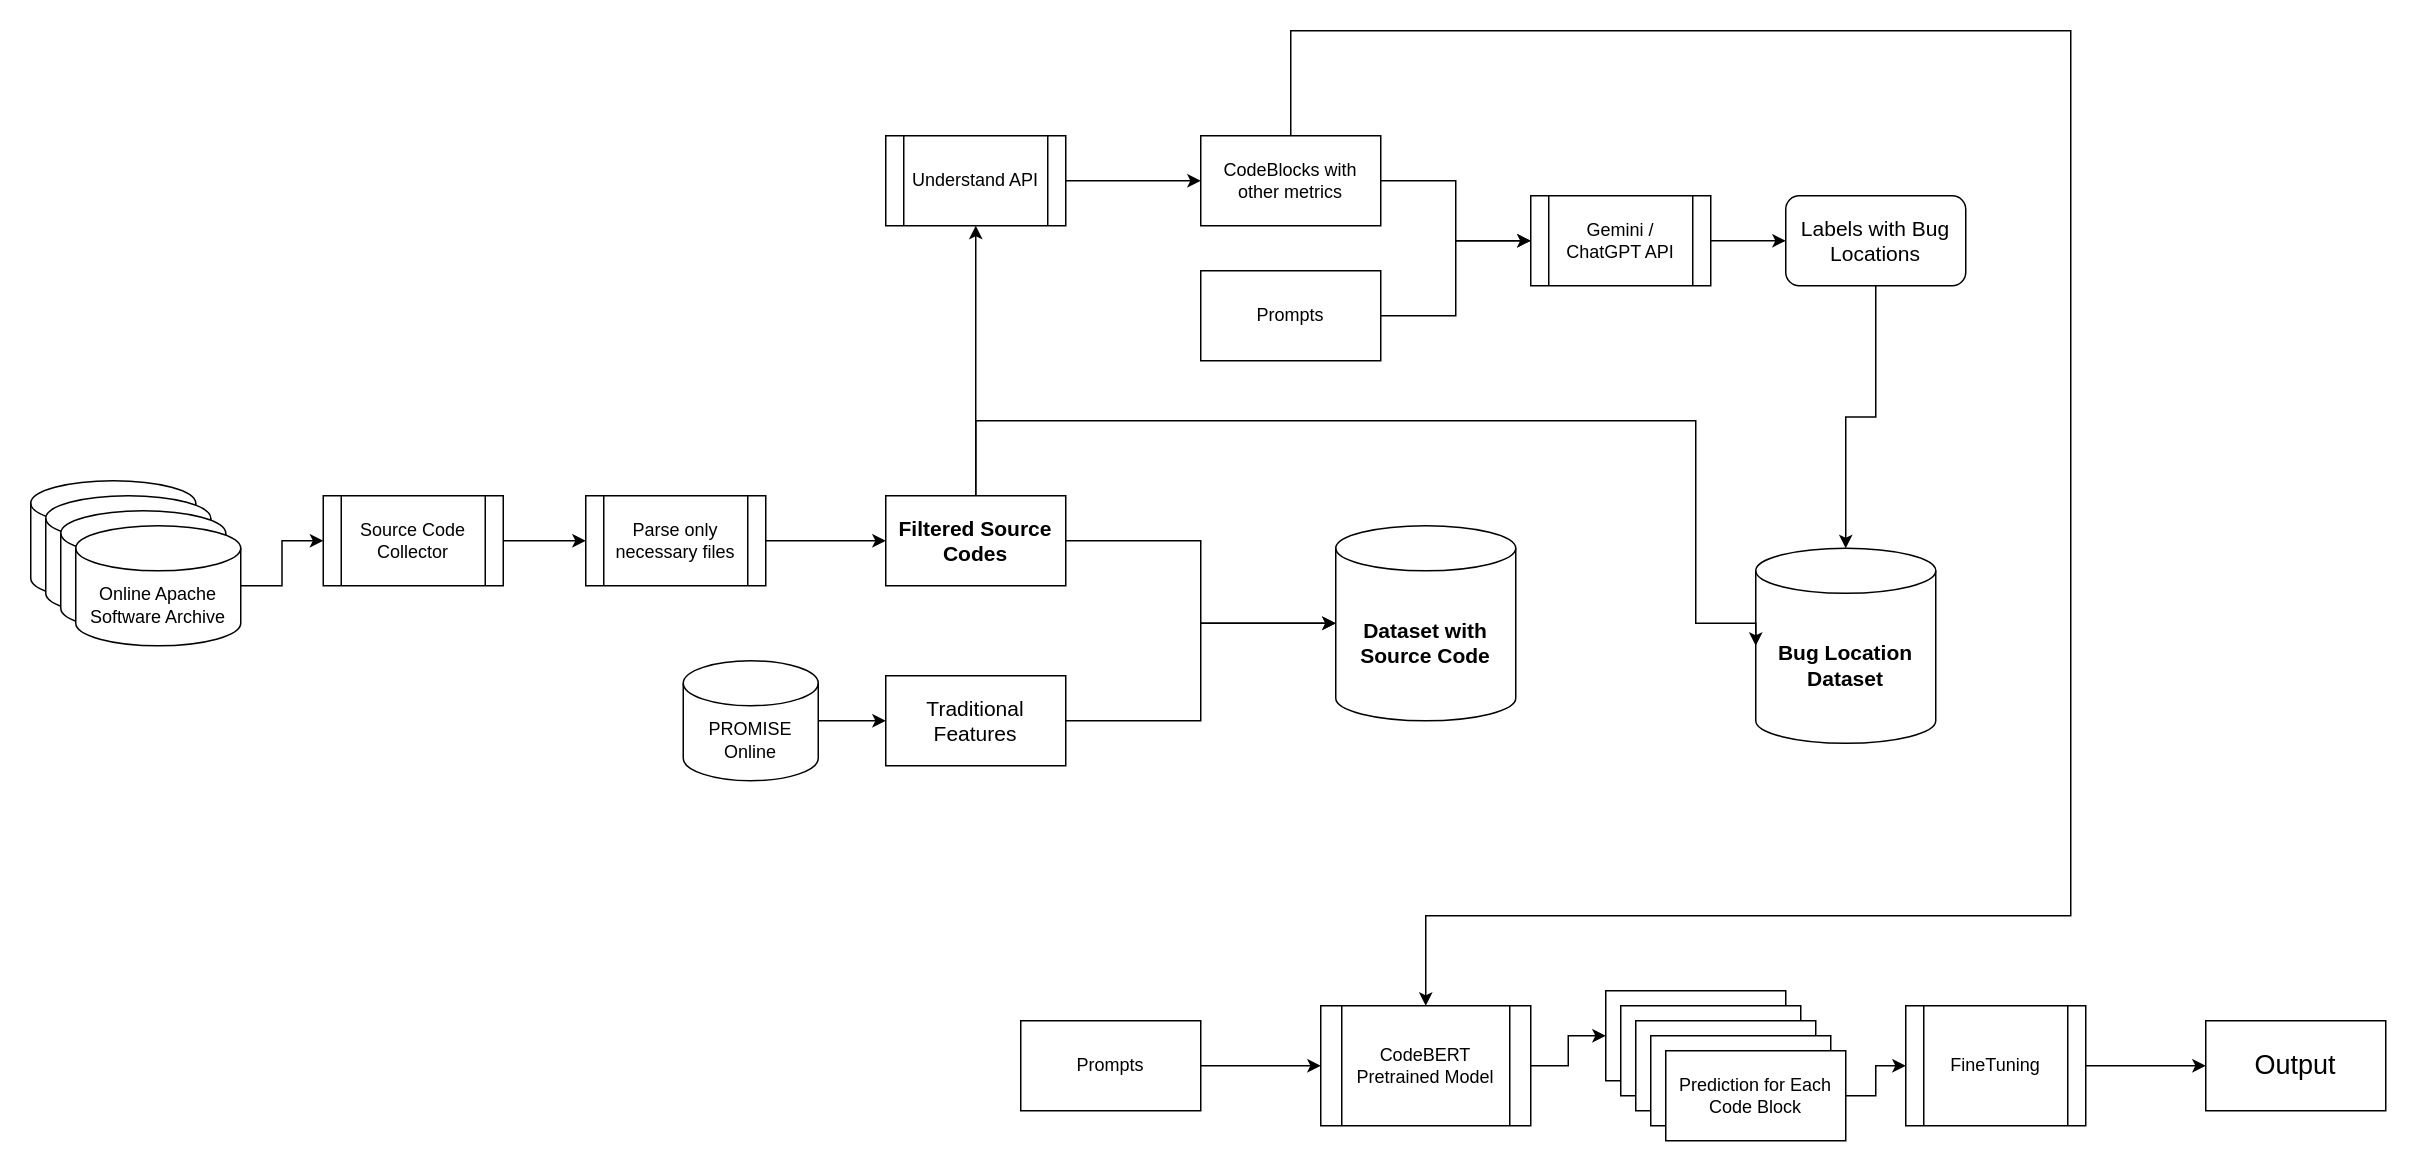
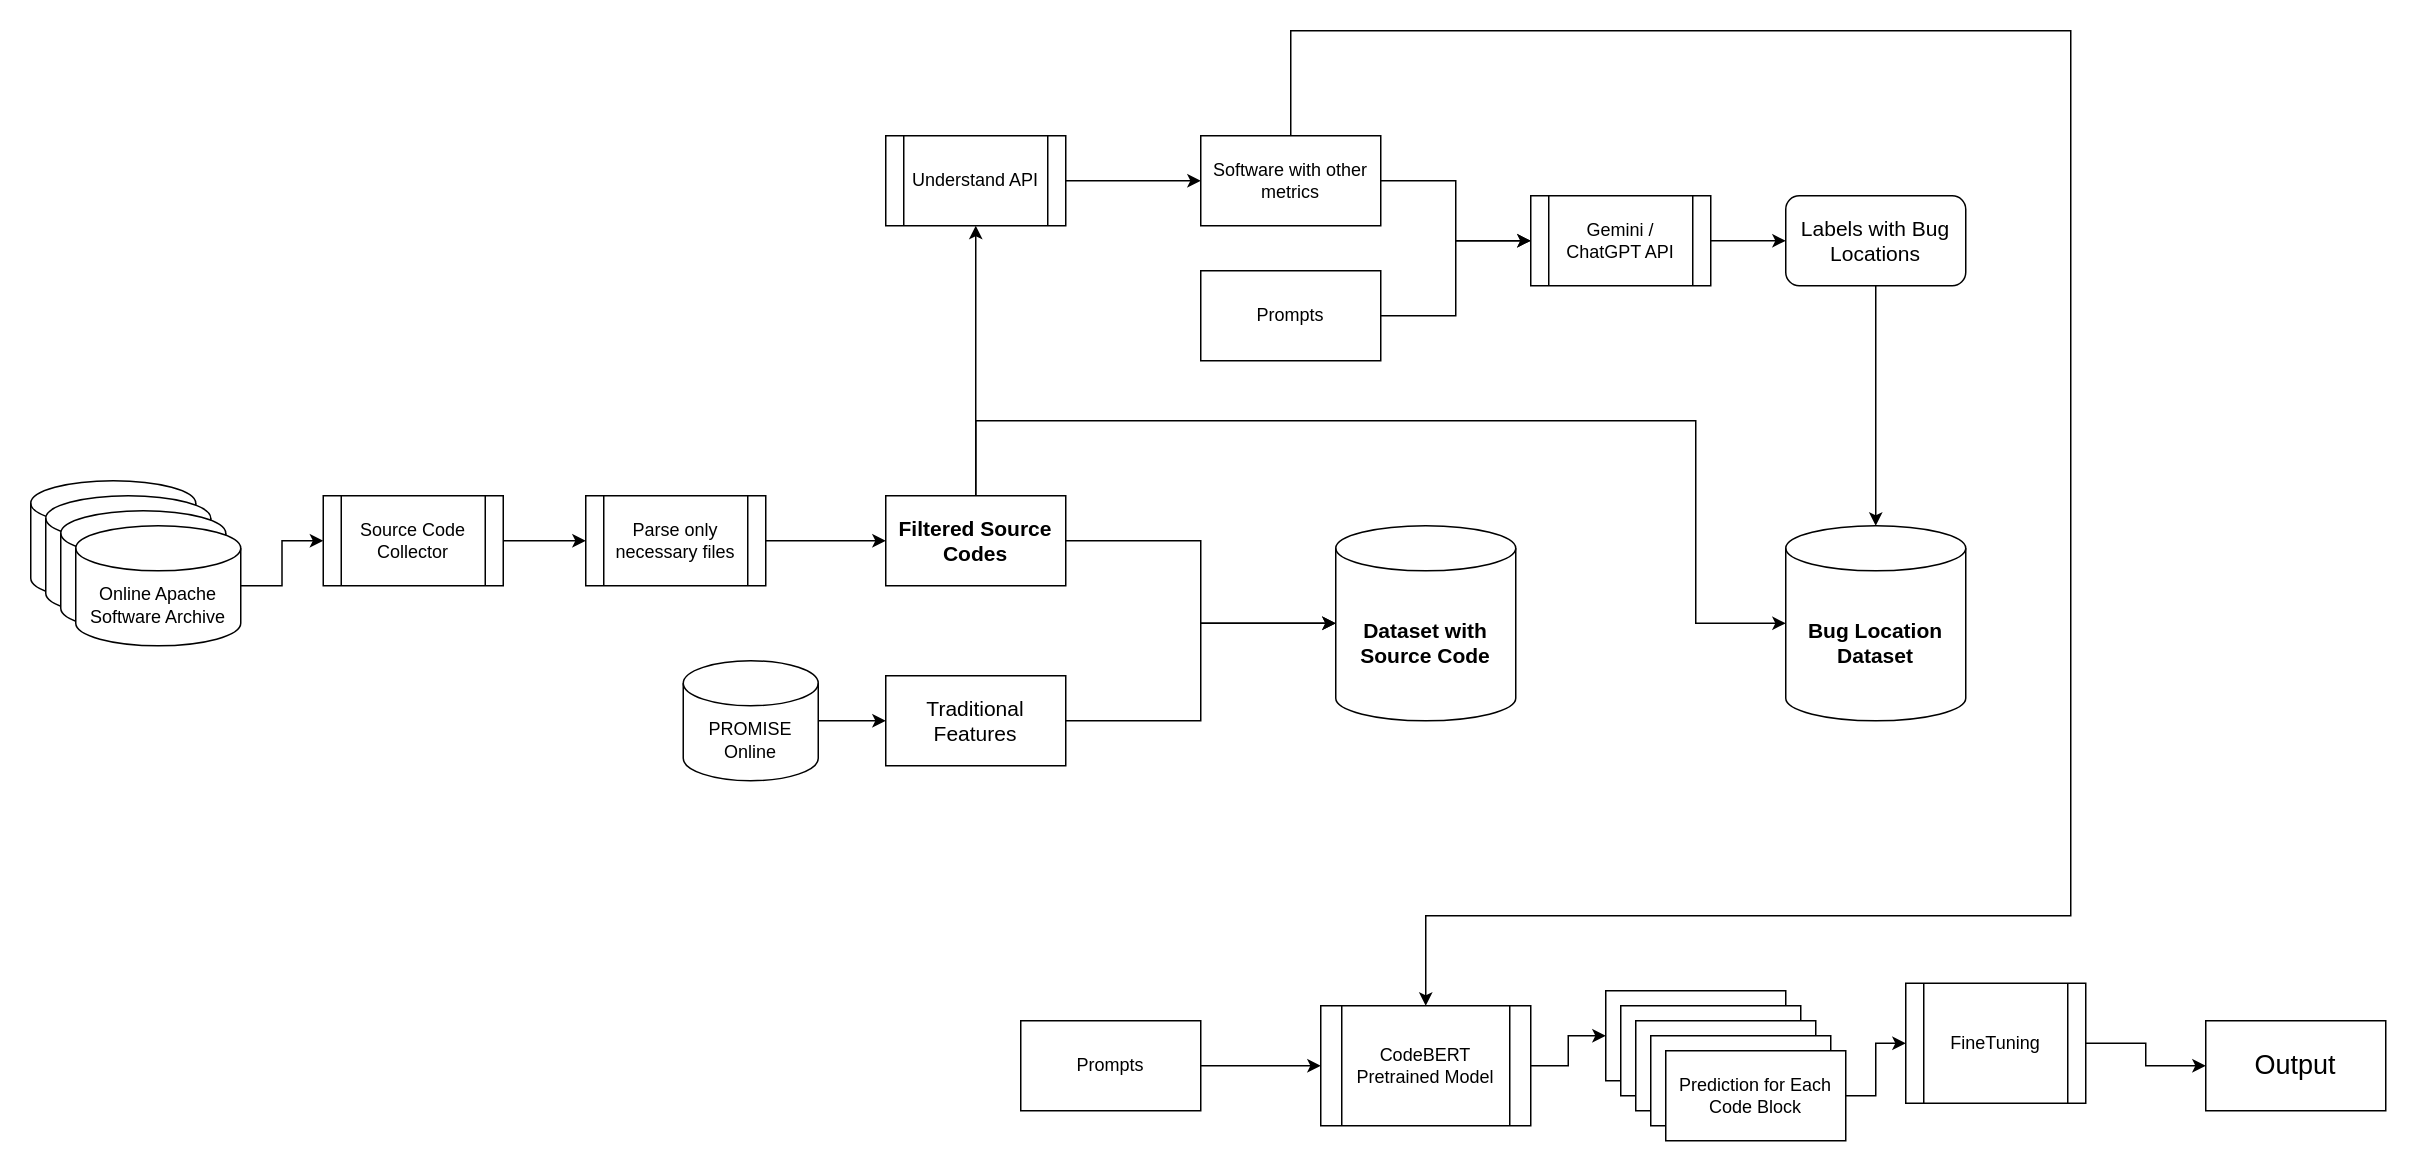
node "CodeBlocks with other metrics": label "CodeBlocks with other metrics" -> "Software with other metrics"
node "Bug Location Dataset": moved (1846, 646) -> (1876, 623)
node "FineTuning": moved (1996, 1066) -> (1996, 1043)
